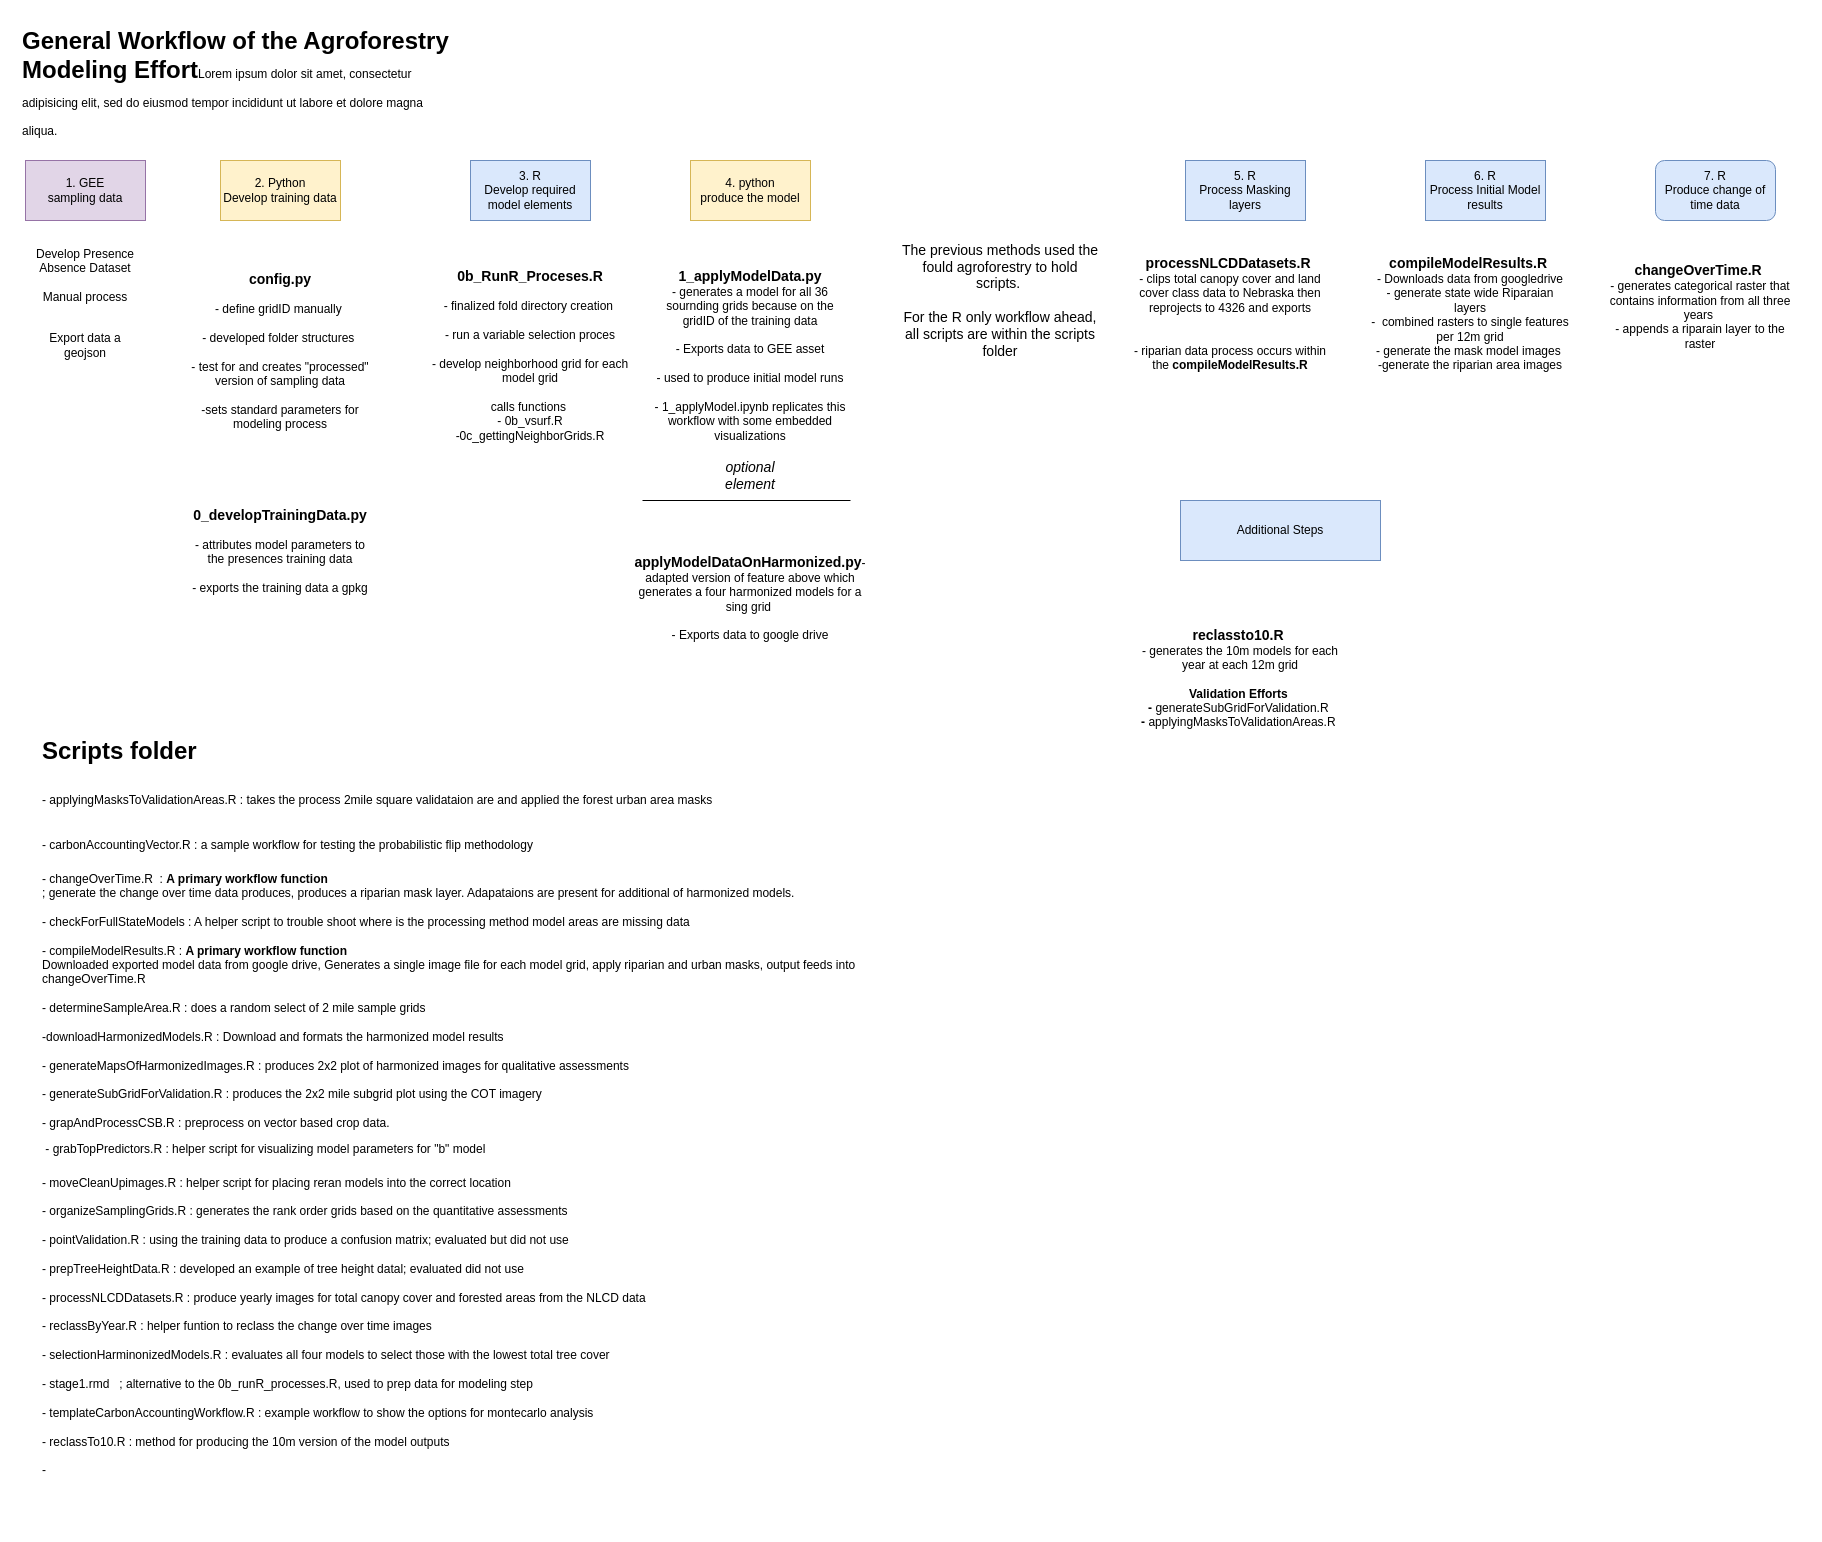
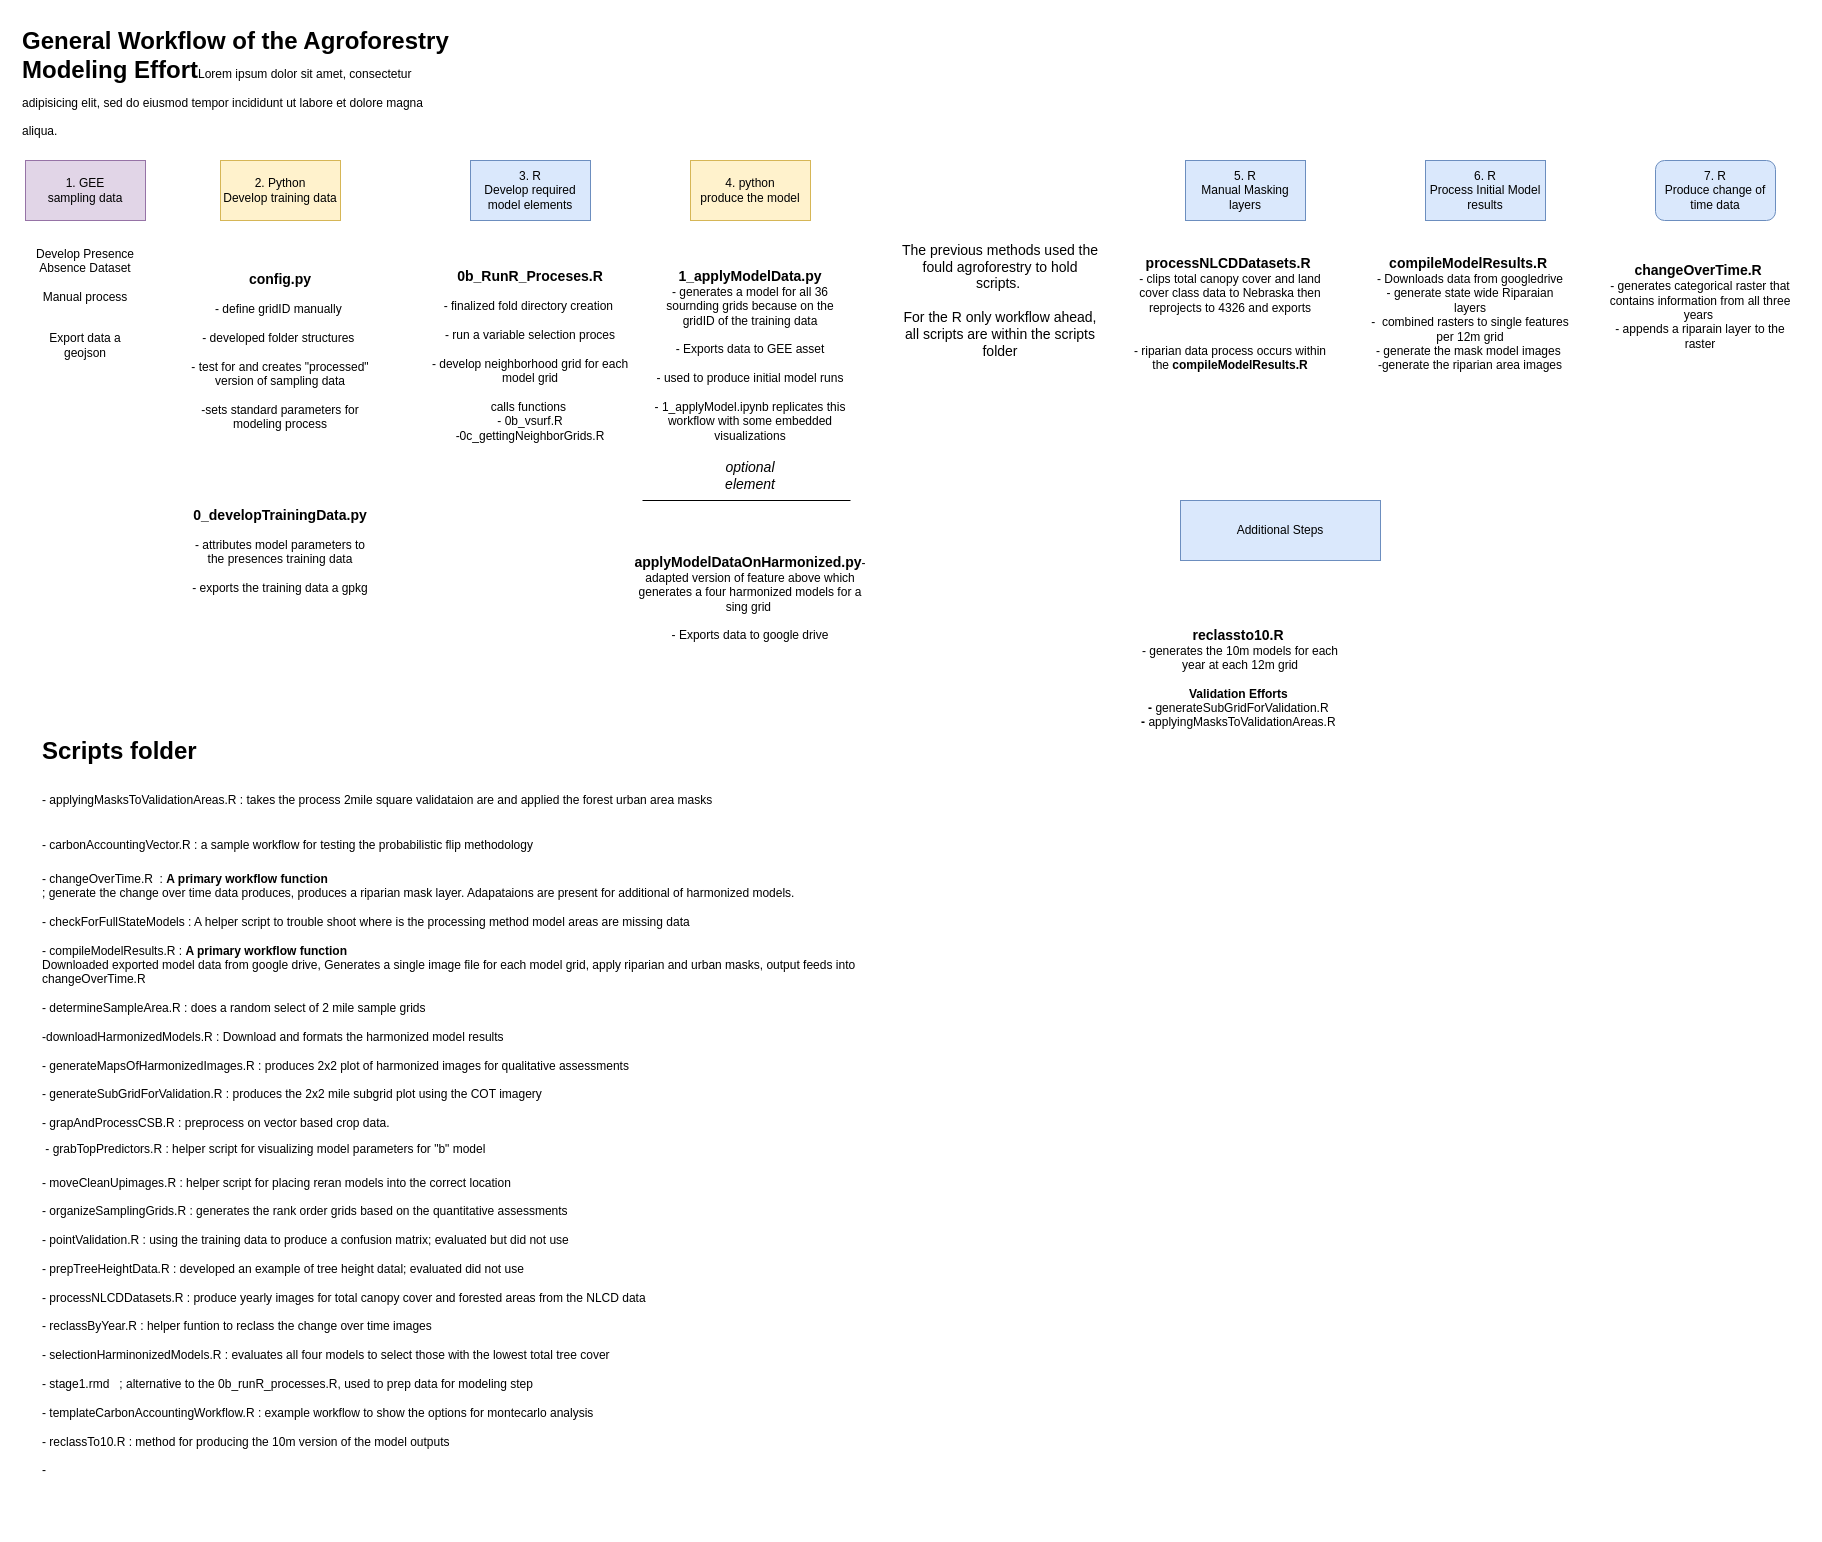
node "5. R Process Masking layers": label "5. R Process Masking layers" -> "5. R Manual Masking layers"
